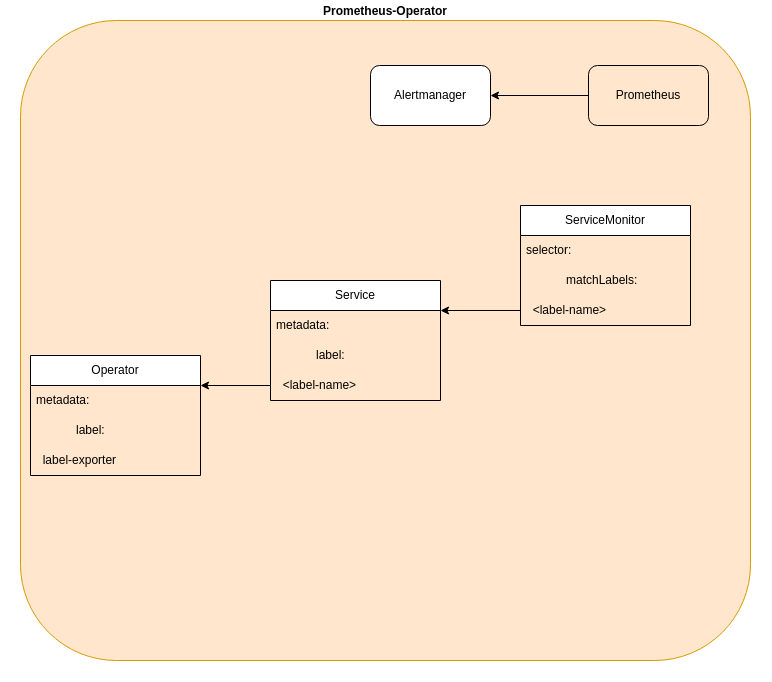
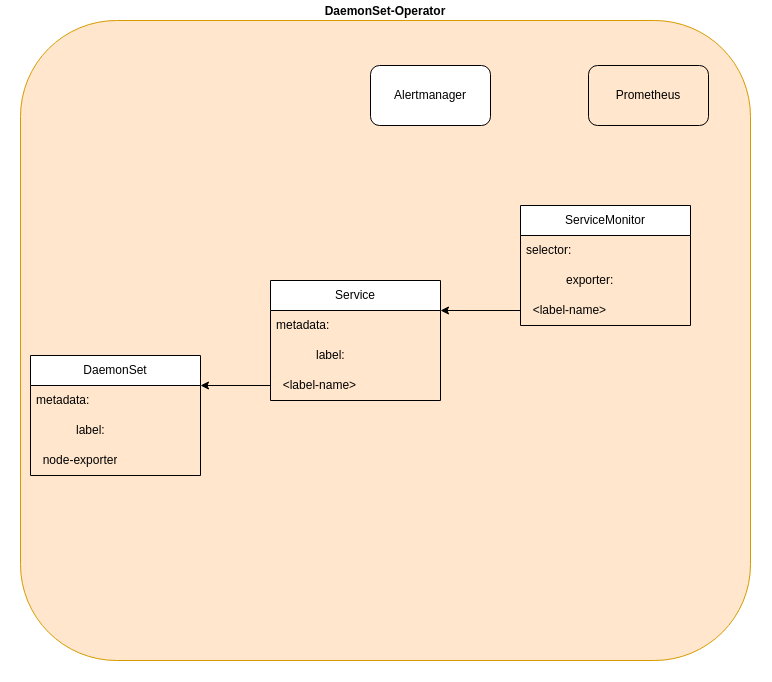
node "Prometheus-Operator": label "Prometheus-Operator" -> "DaemonSet-Operator"
edge "Prometheus" -> "Alertmanager": removed
node "matchLabels:": label "matchLabels:" -> "exporter:"
node "Operator": label "Operator" -> "DaemonSet"
node "label-exporter": label "label-exporter" -> "node-exporter"
